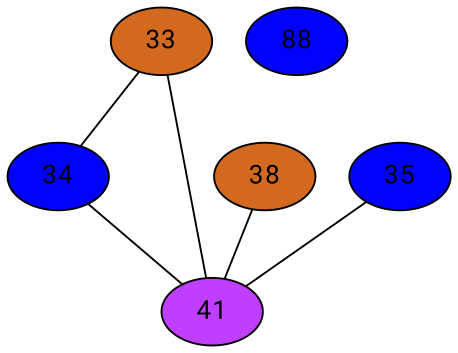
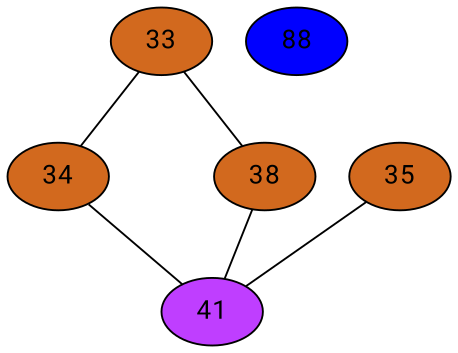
edge "33" -- "41": now "33" -- "38"
node "34": fillcolor blue1 -> chocolate
node "35": fillcolor blue1 -> chocolate
